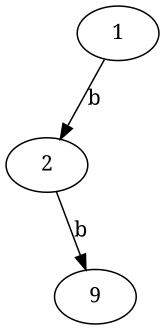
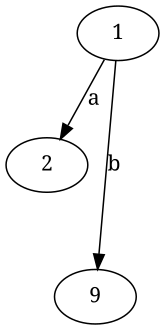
edge "1" -> "2": label "b" -> "a"
edge "2" -> "9": now "1" -> "9"
